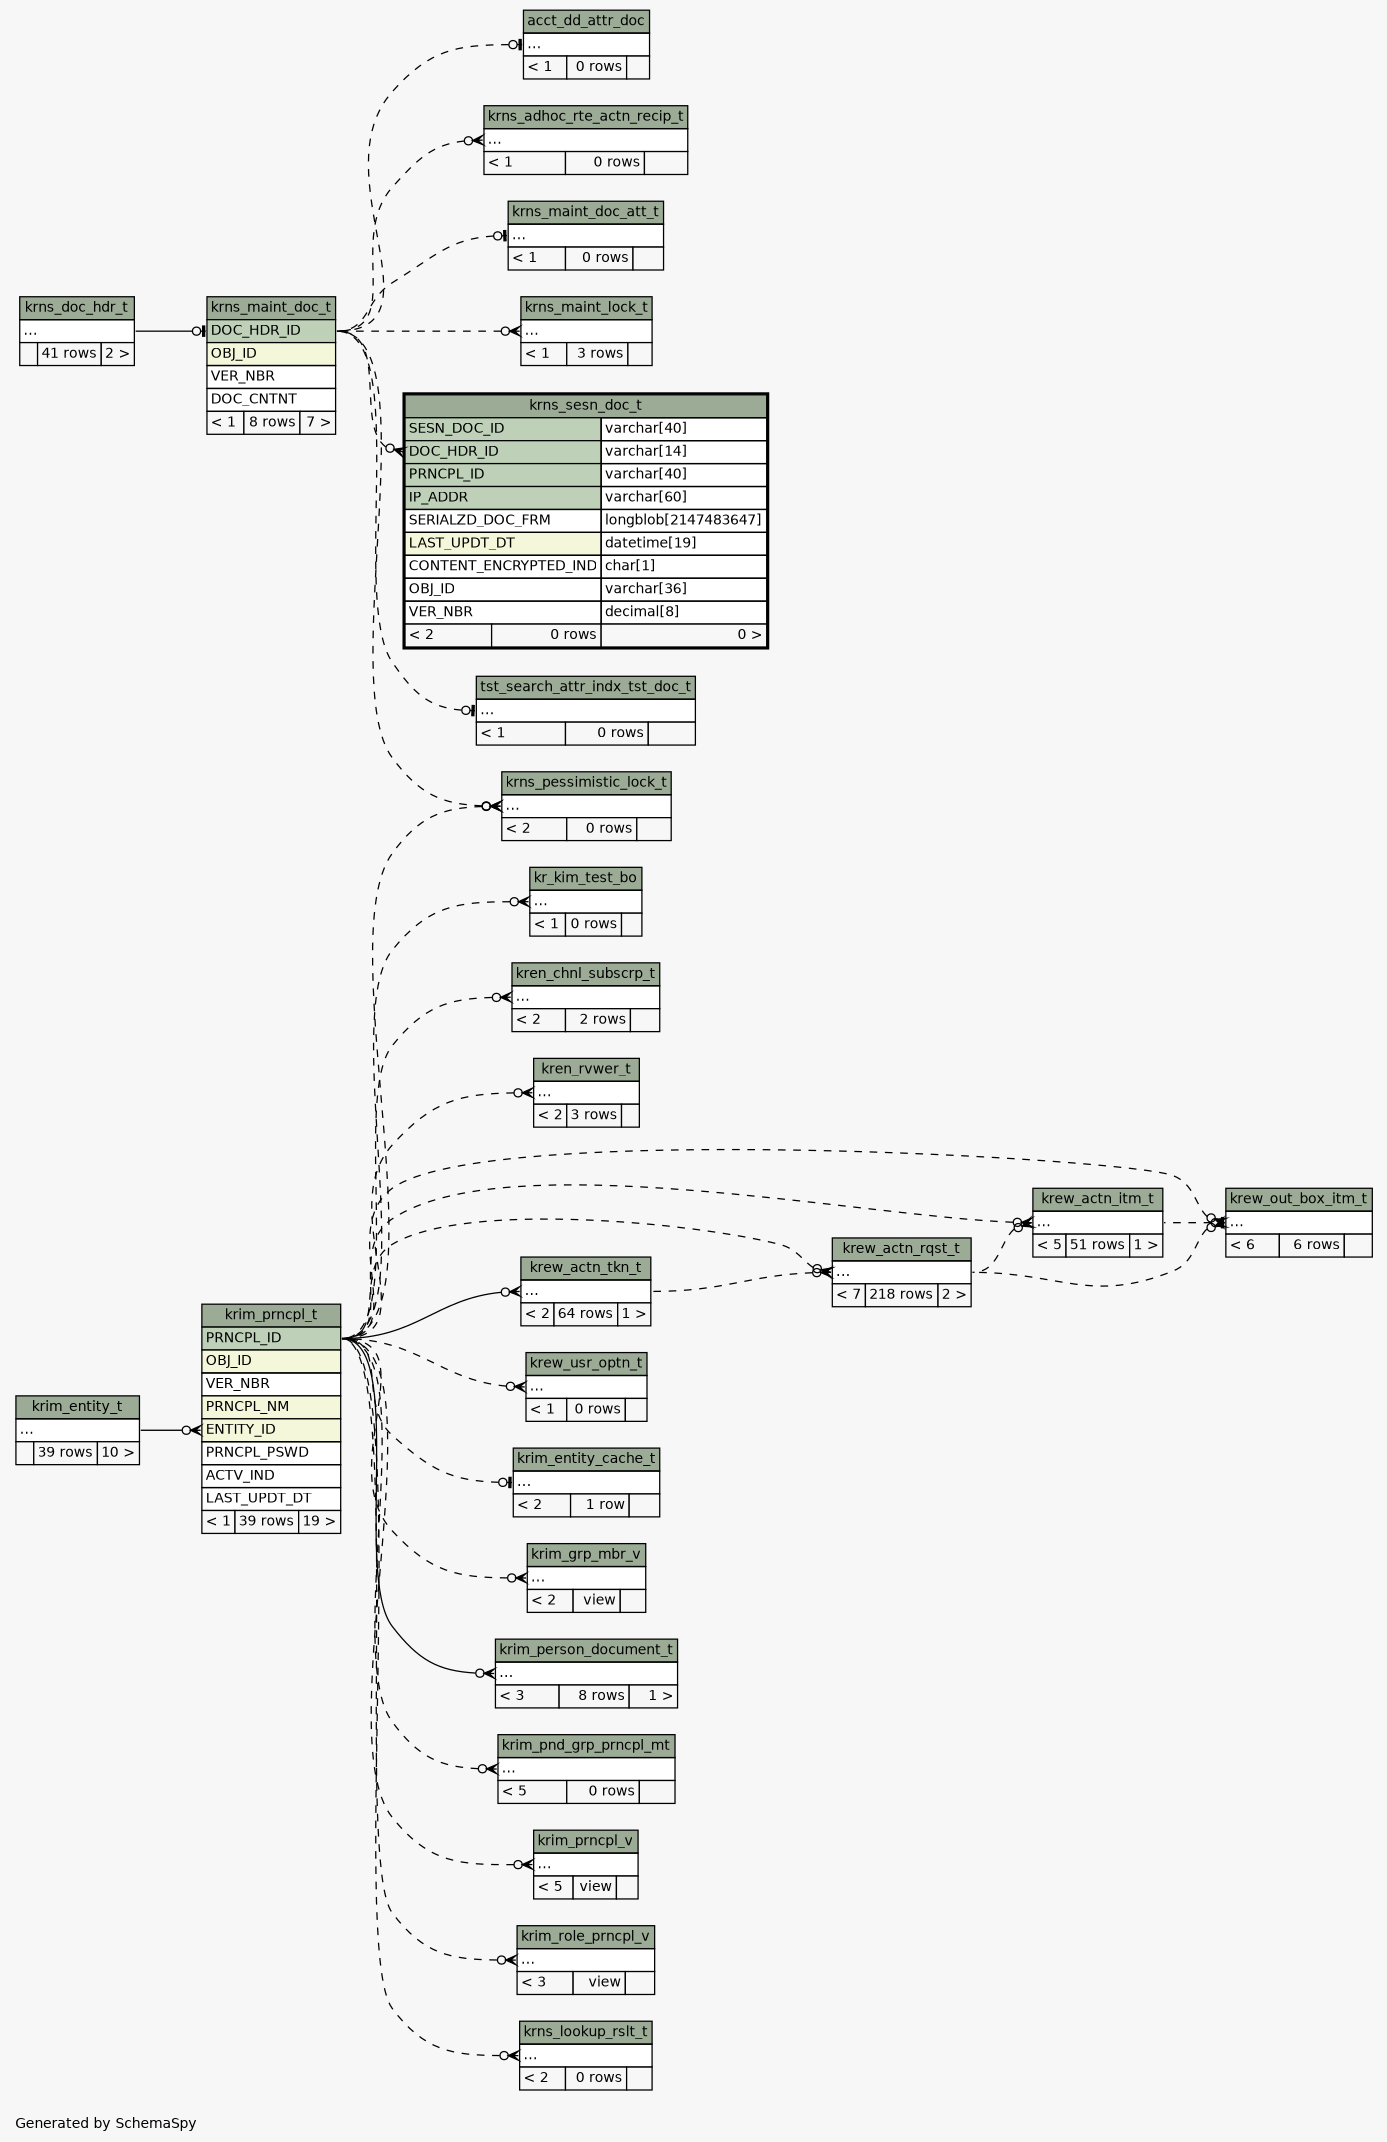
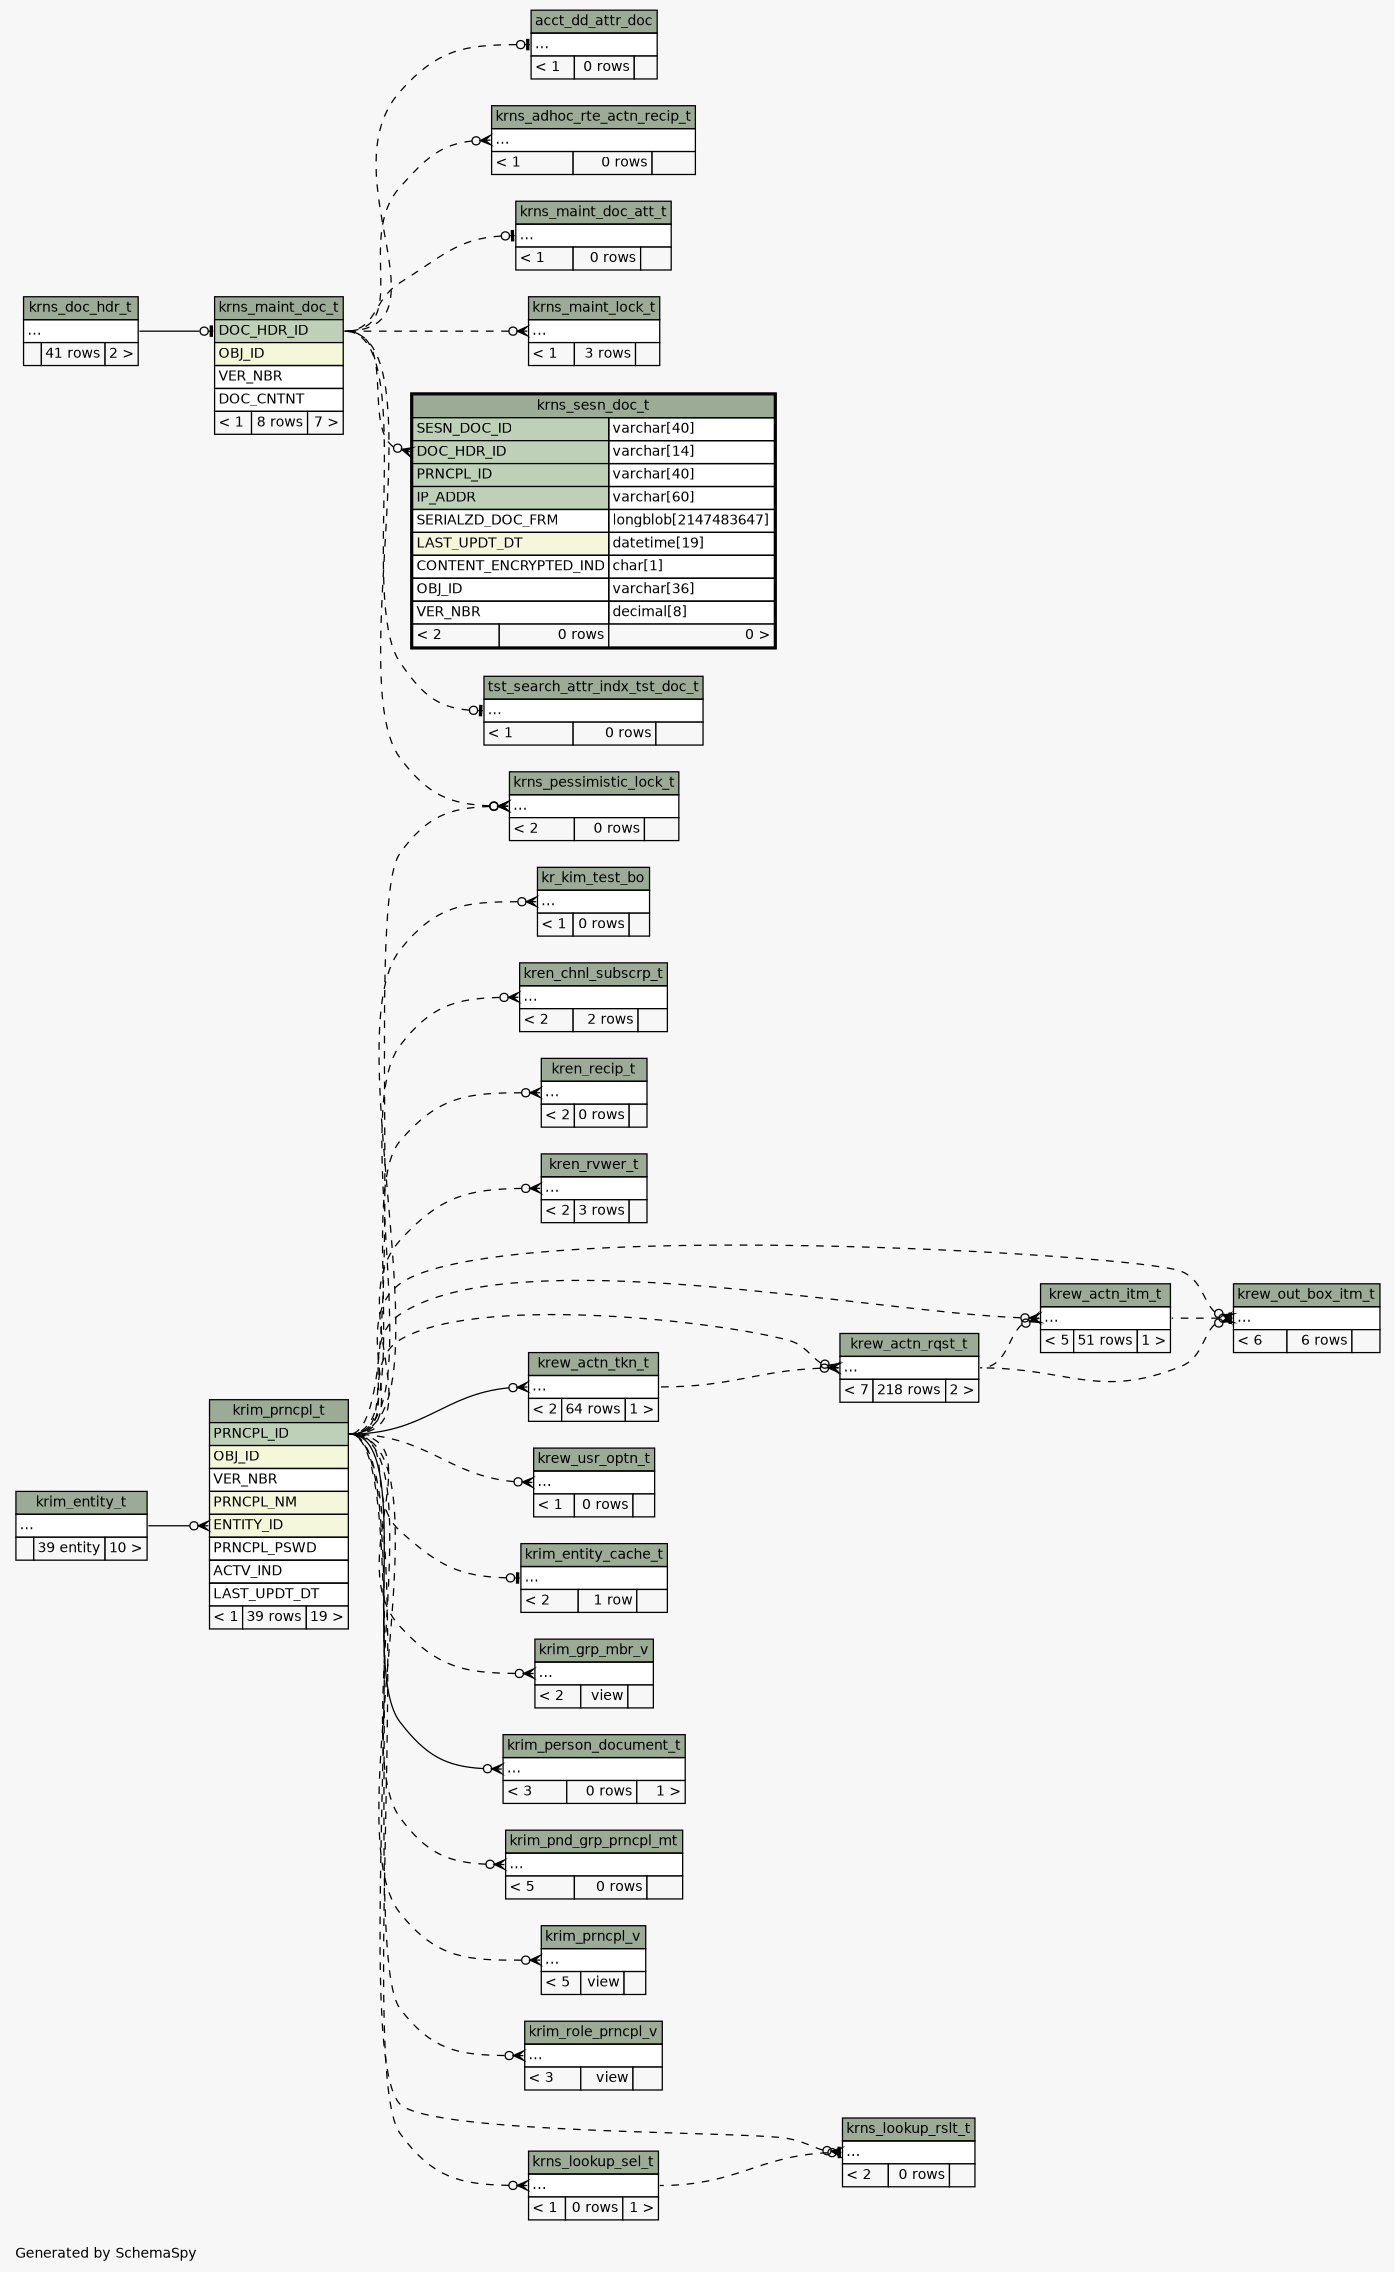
node "kren_recip_t": added
node "krim_entity_t": text "39 rows" -> "39 entity"
node "krim_person_document_t": text "8 rows" -> "0 rows"
node "krns_lookup_sel_t": added
